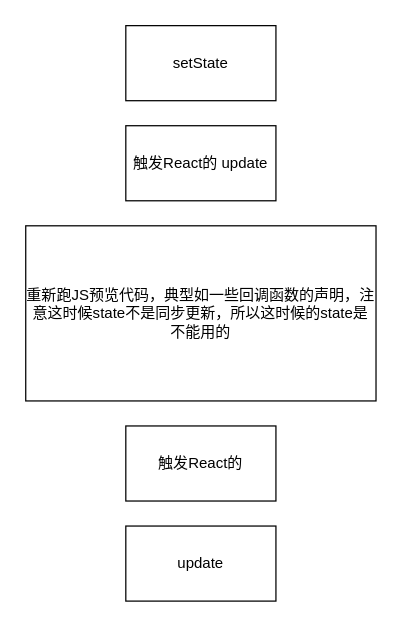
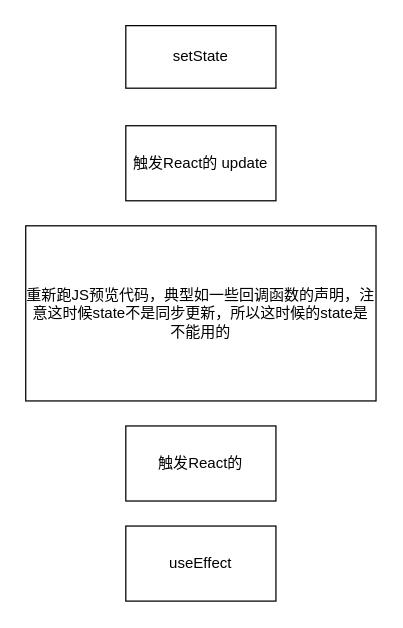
node "setState": size 150x75 -> 150x63
node "update": label "update" -> "useEffect"
